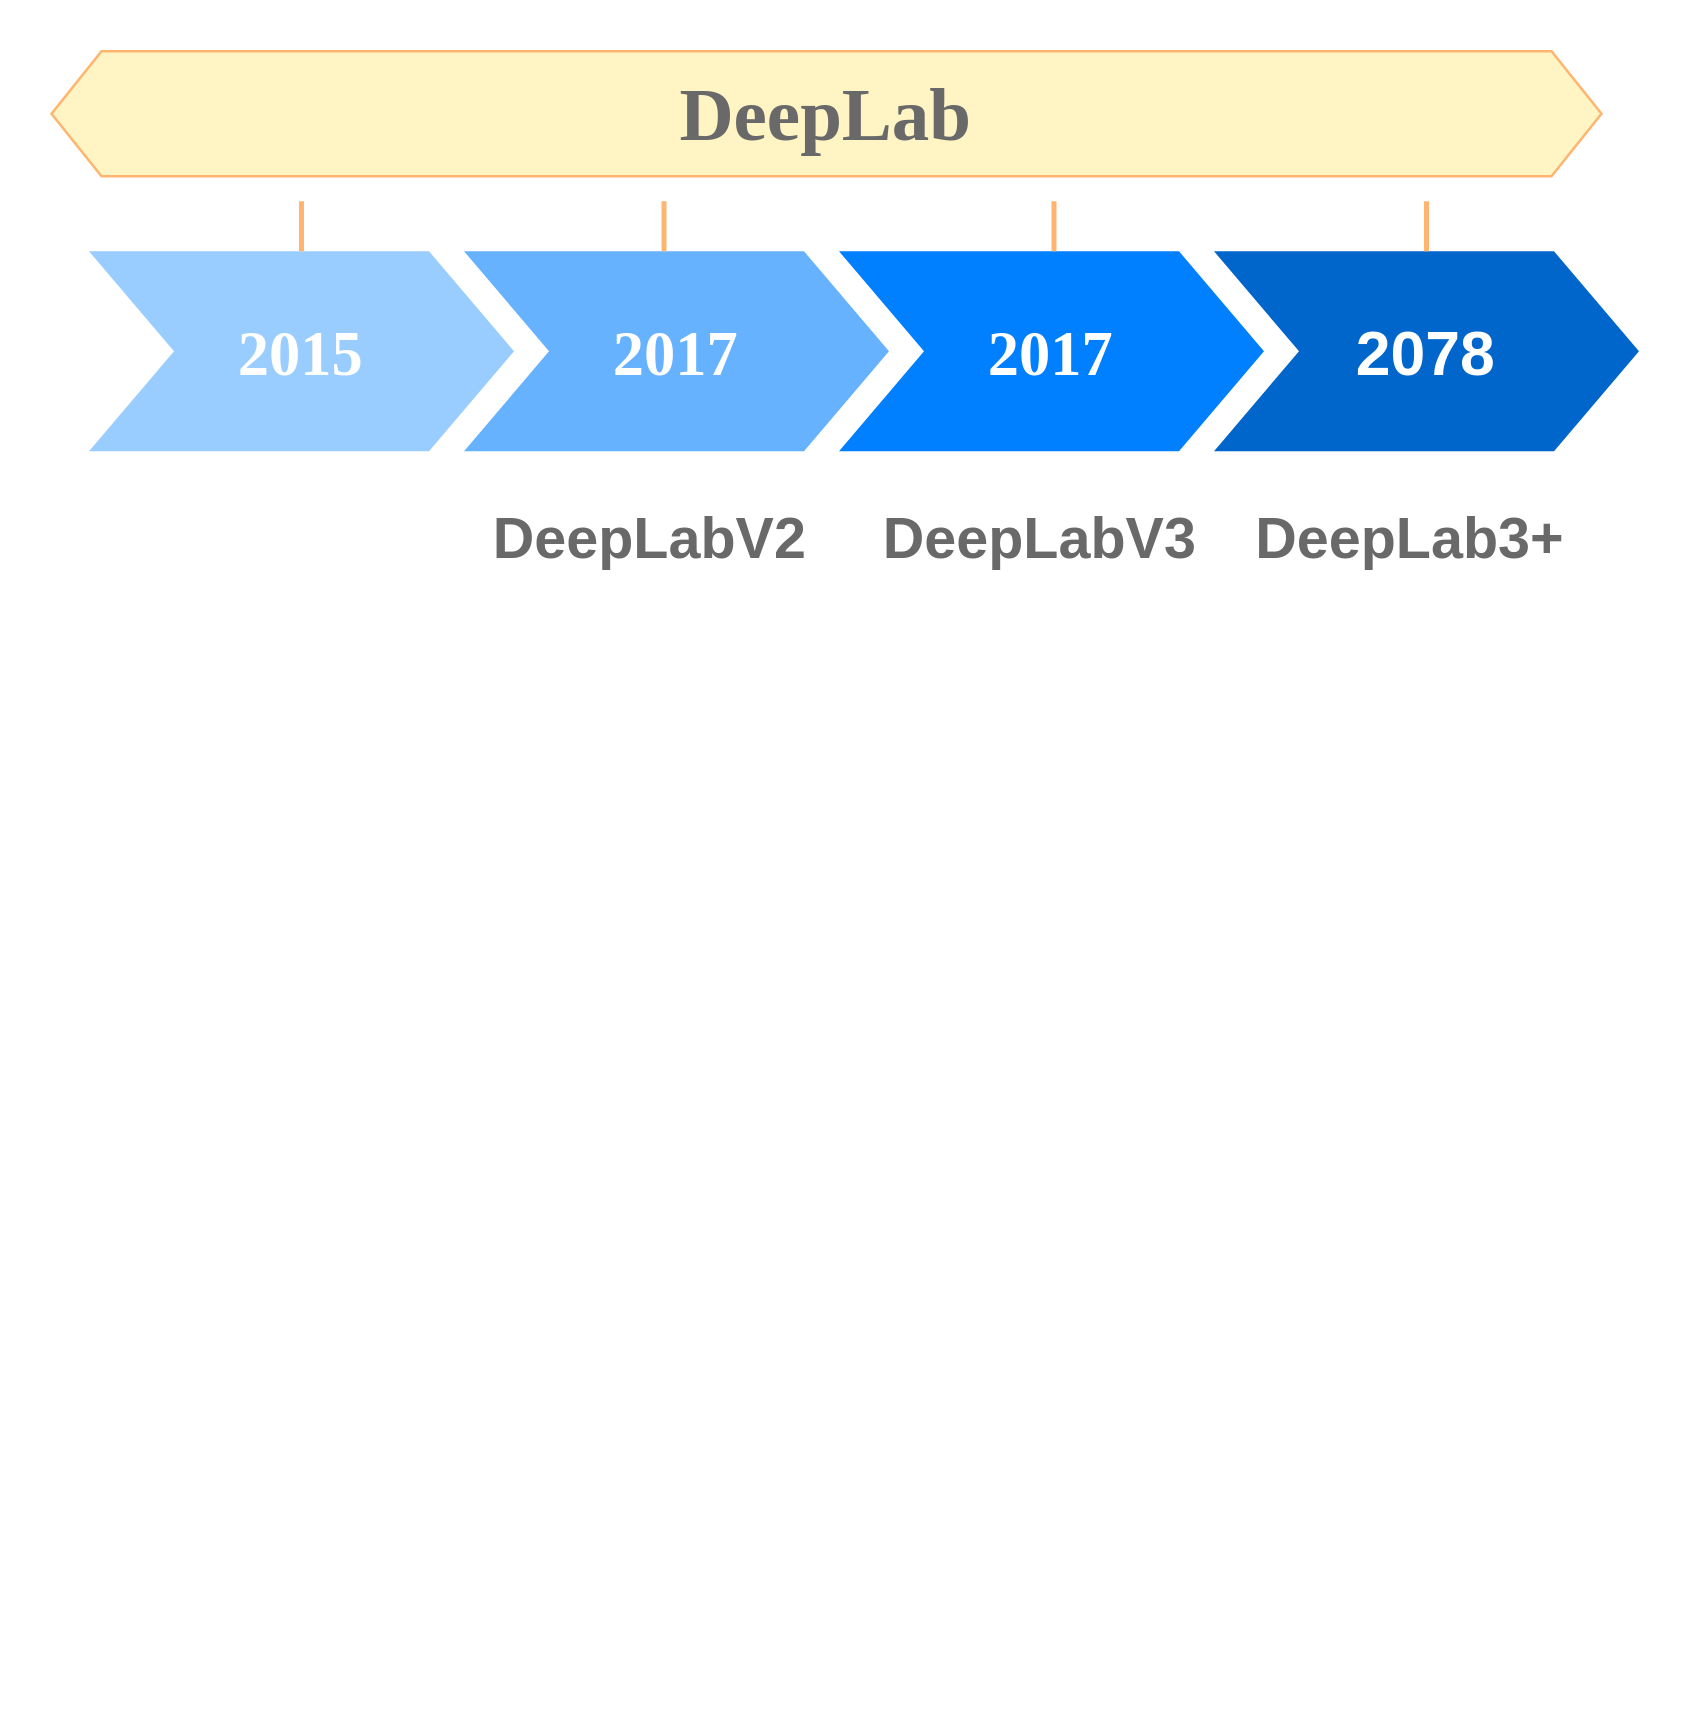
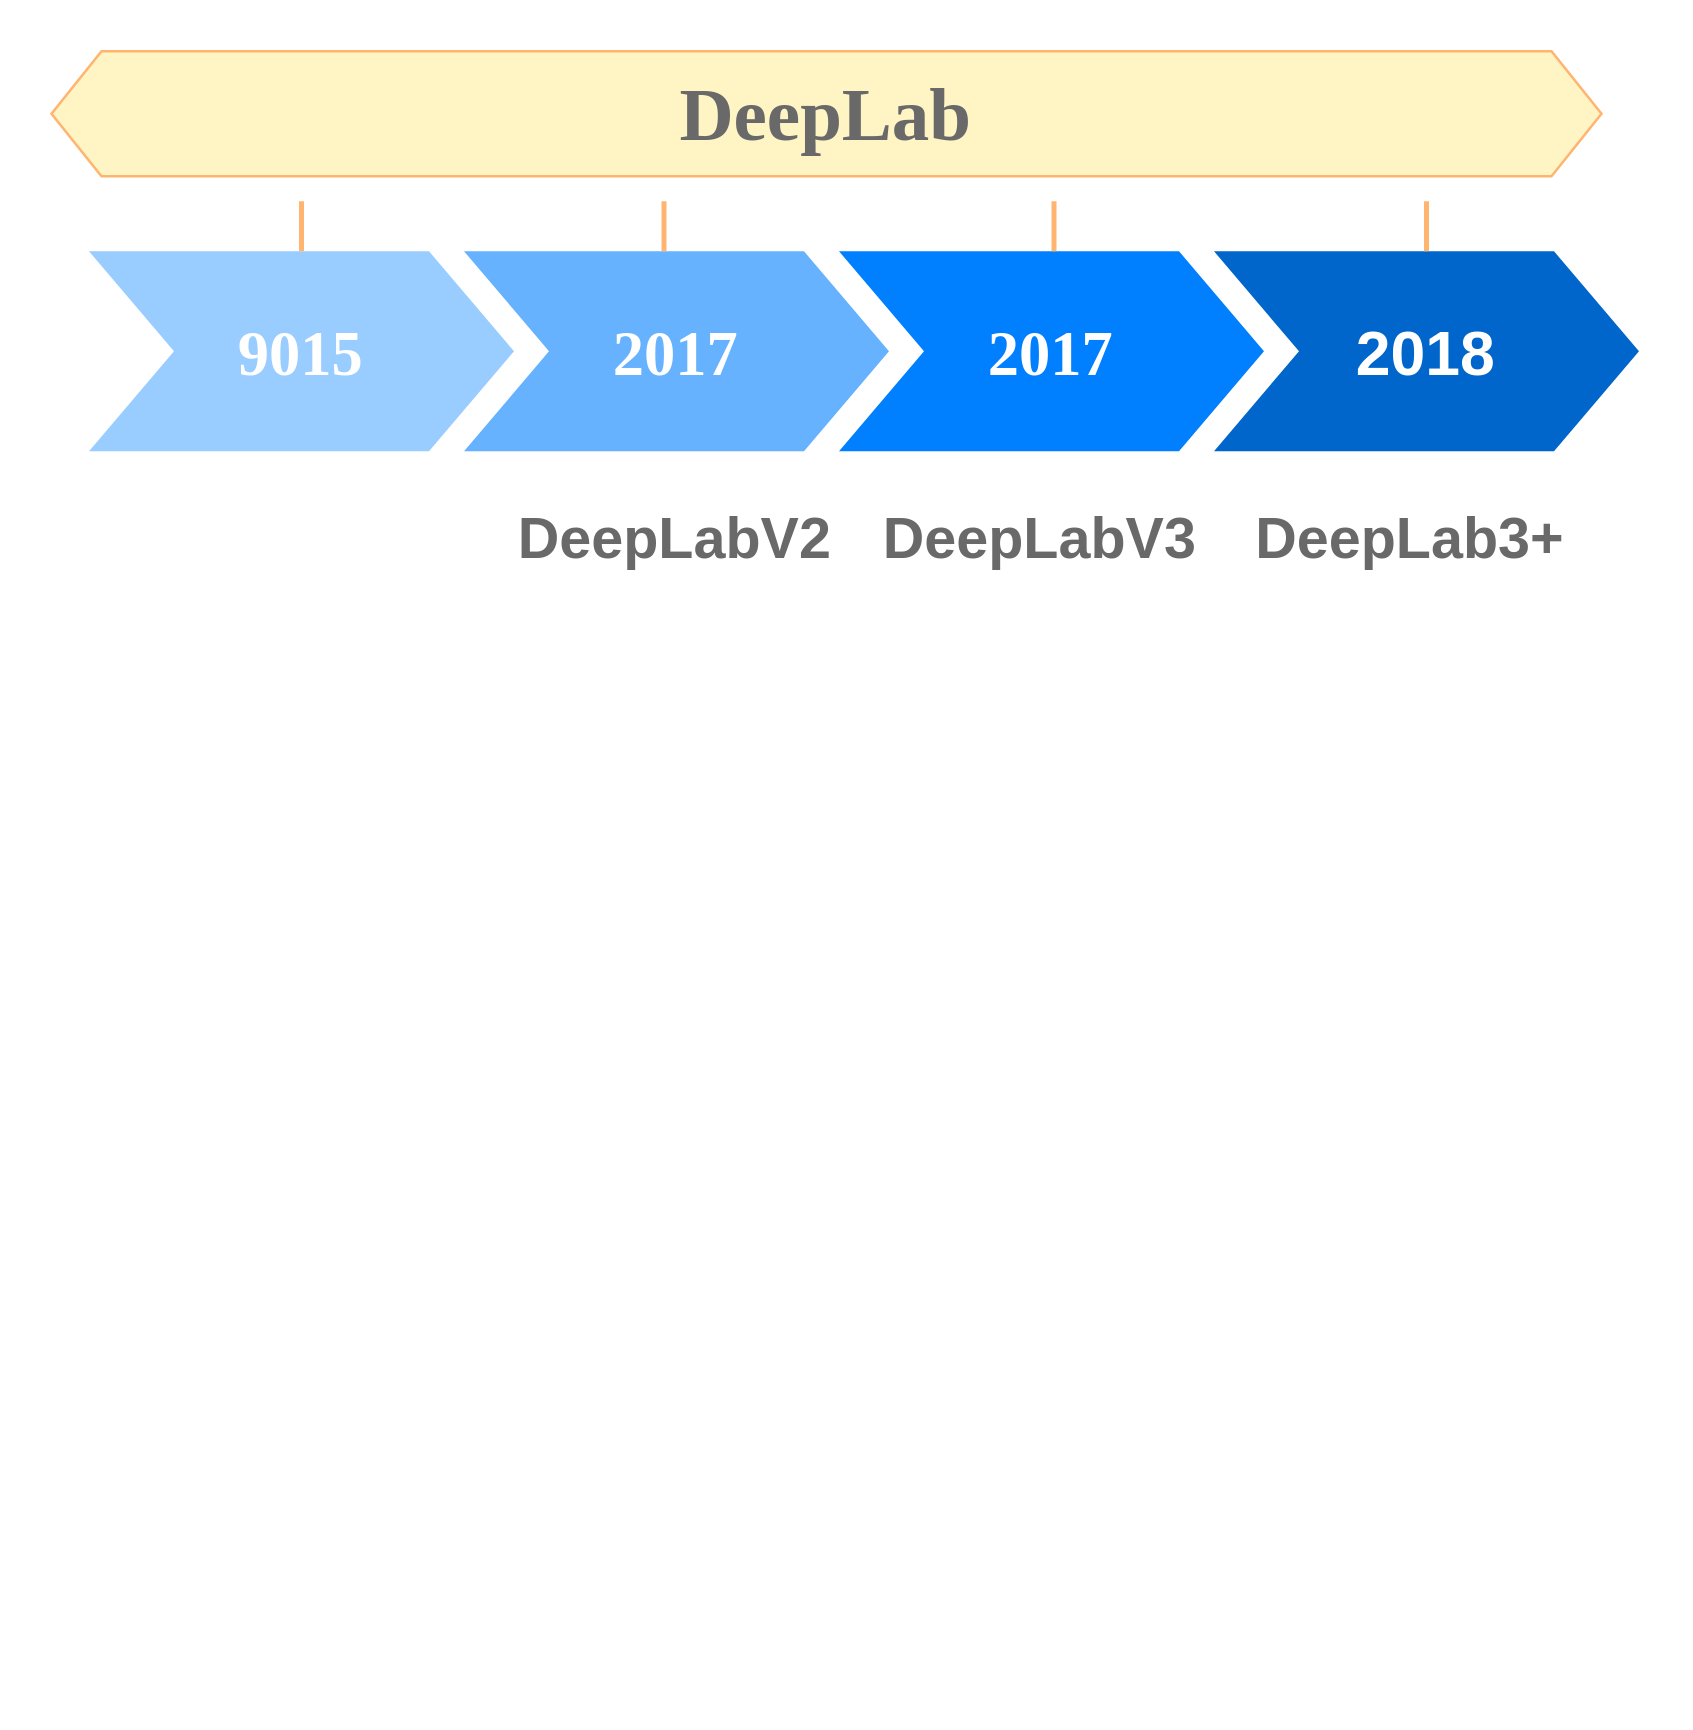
node "2015": label "2015" -> "9015"
node "2078": label "2078" -> "2018"
node "DeepLabV2": moved (664, 1089) -> (689, 1089)
